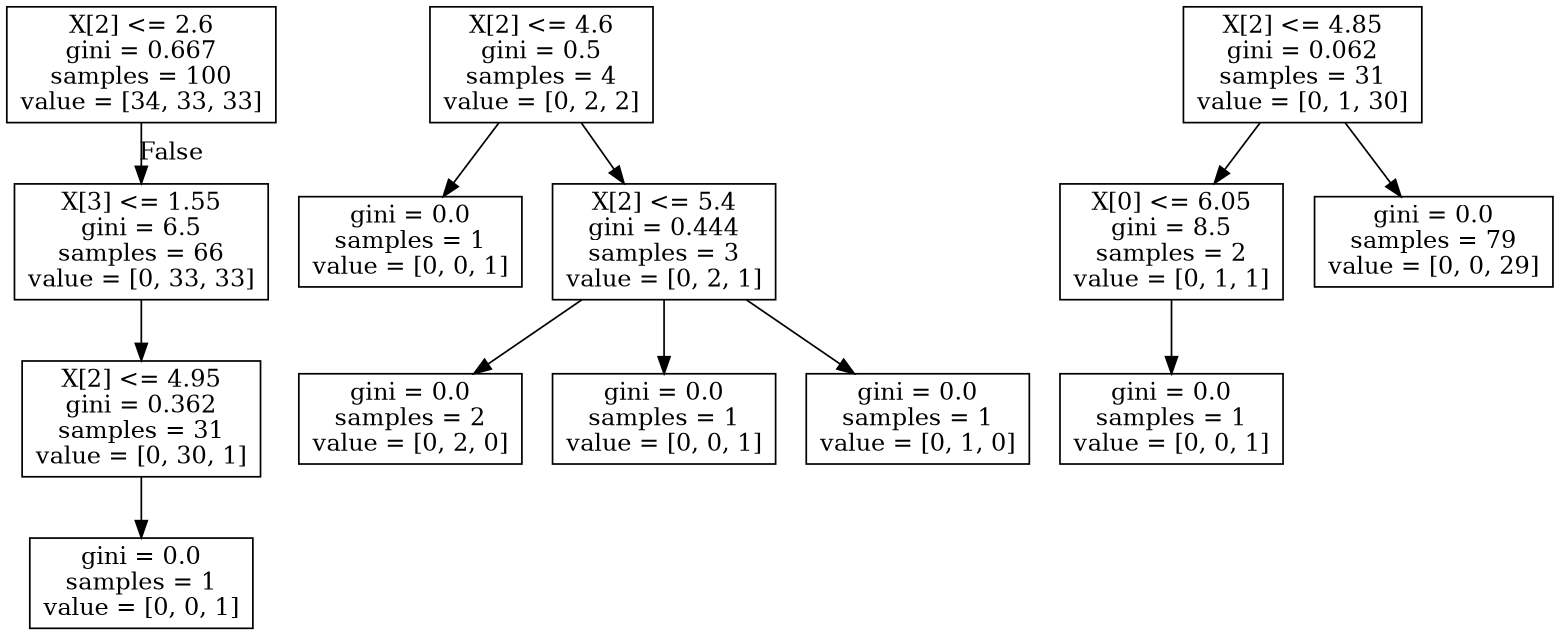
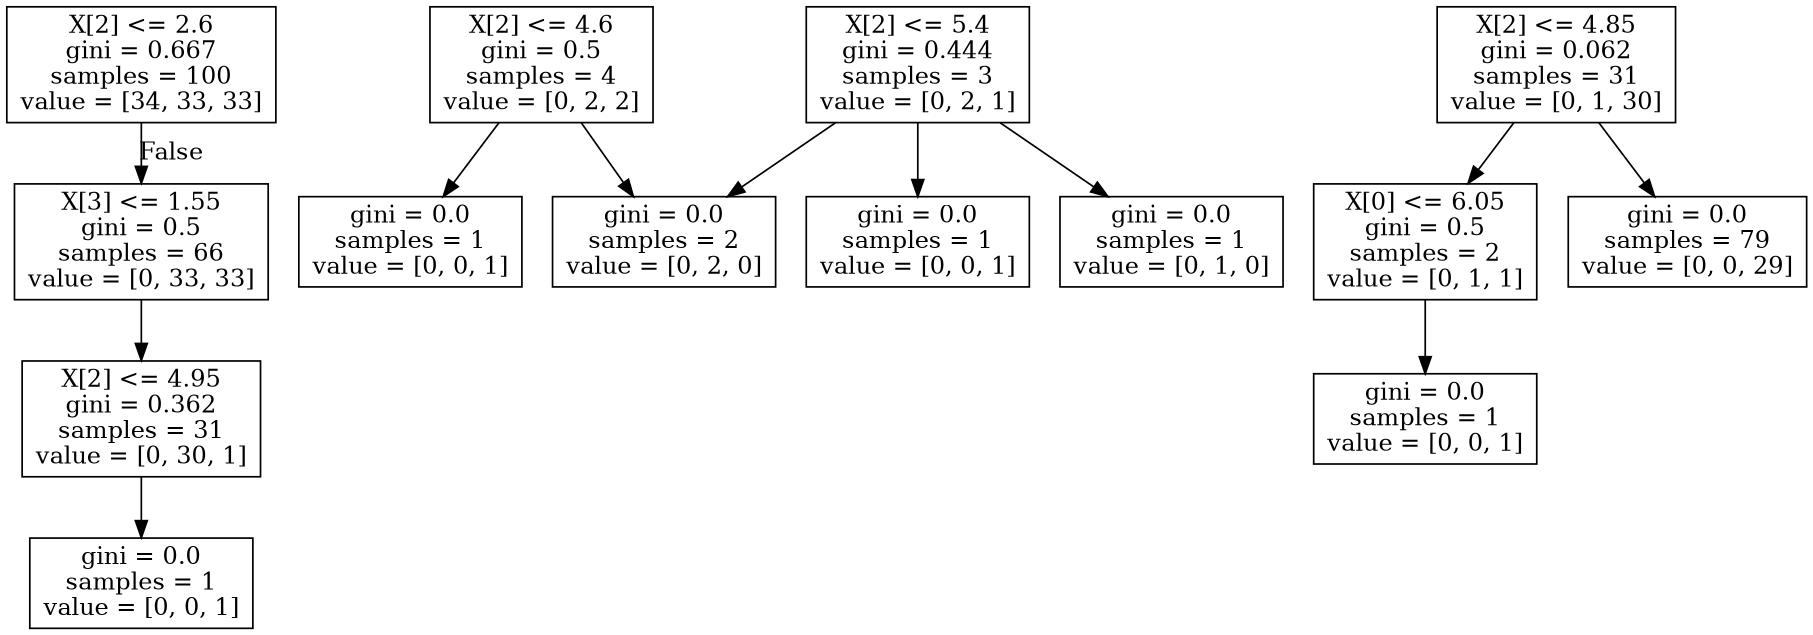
edge "X[2] <= 4.6 gini = 0.5 samples = 4 value = [0, 2, 2]" -> "X[2] <= 5.4 gini = 0.444 samples = 3 value = [0, 2, 1]": now "X[2] <= 4.6 gini = 0.5 samples = 4 value = [0, 2, 2]" -> "gini = 0.0 samples = 2 value = [0, 2, 0]"
node "X[3] <= 1.55 gini = 6.5 samples = 66 value = [0, 33, 33]": label "X[3] <= 1.55 gini = 6.5 samples = 66 value = [0, 33, 33]" -> "X[3] <= 1.55 gini = 0.5 samples = 66 value = [0, 33, 33]"
node "X[0] <= 6.05 gini = 8.5 samples = 2 value = [0, 1, 1]": label "X[0] <= 6.05 gini = 8.5 samples = 2 value = [0, 1, 1]" -> "X[0] <= 6.05 gini = 0.5 samples = 2 value = [0, 1, 1]"
